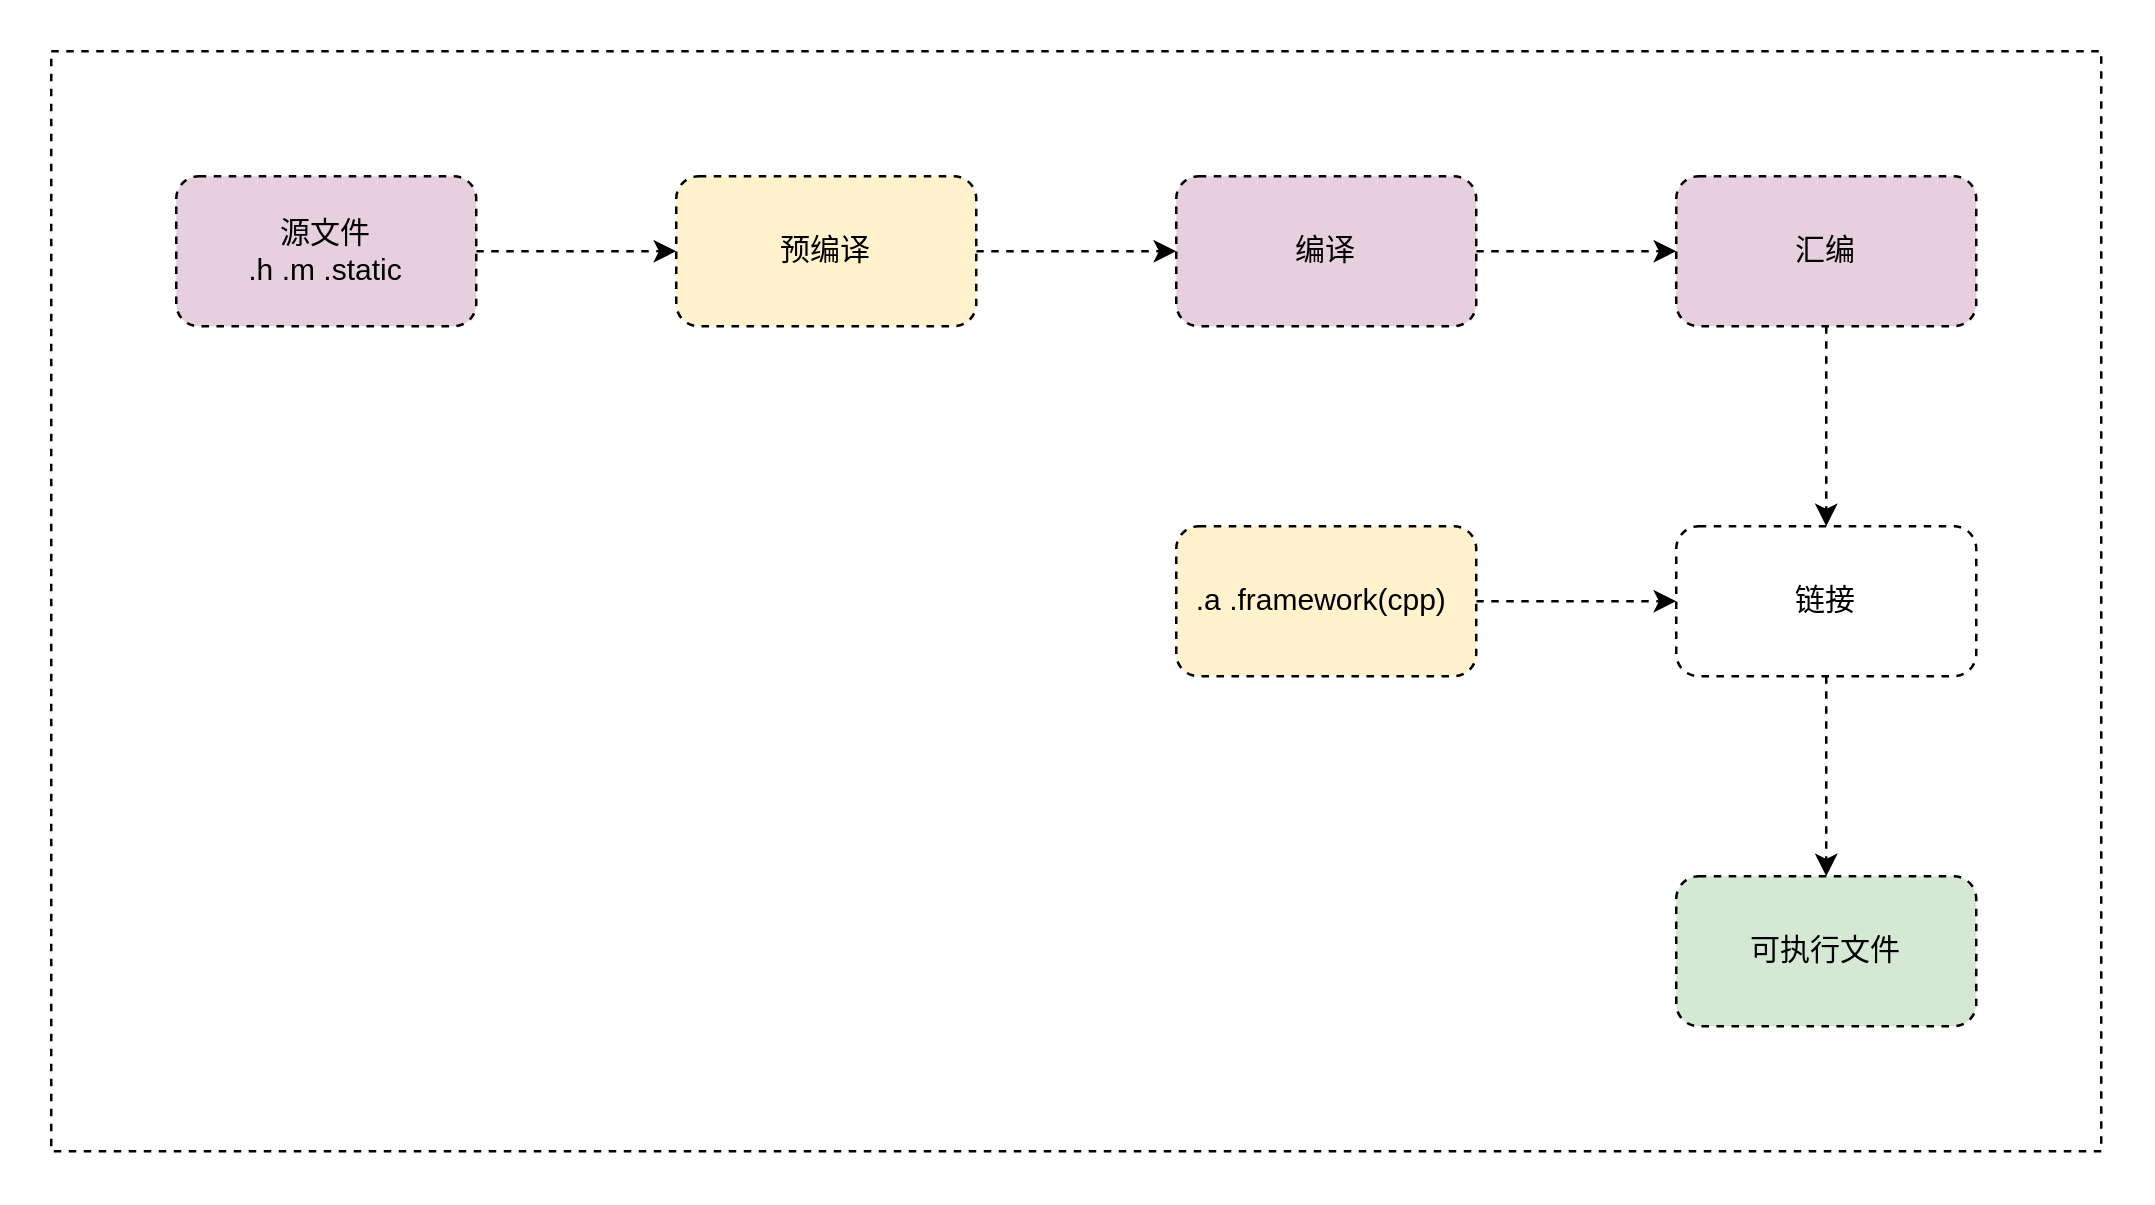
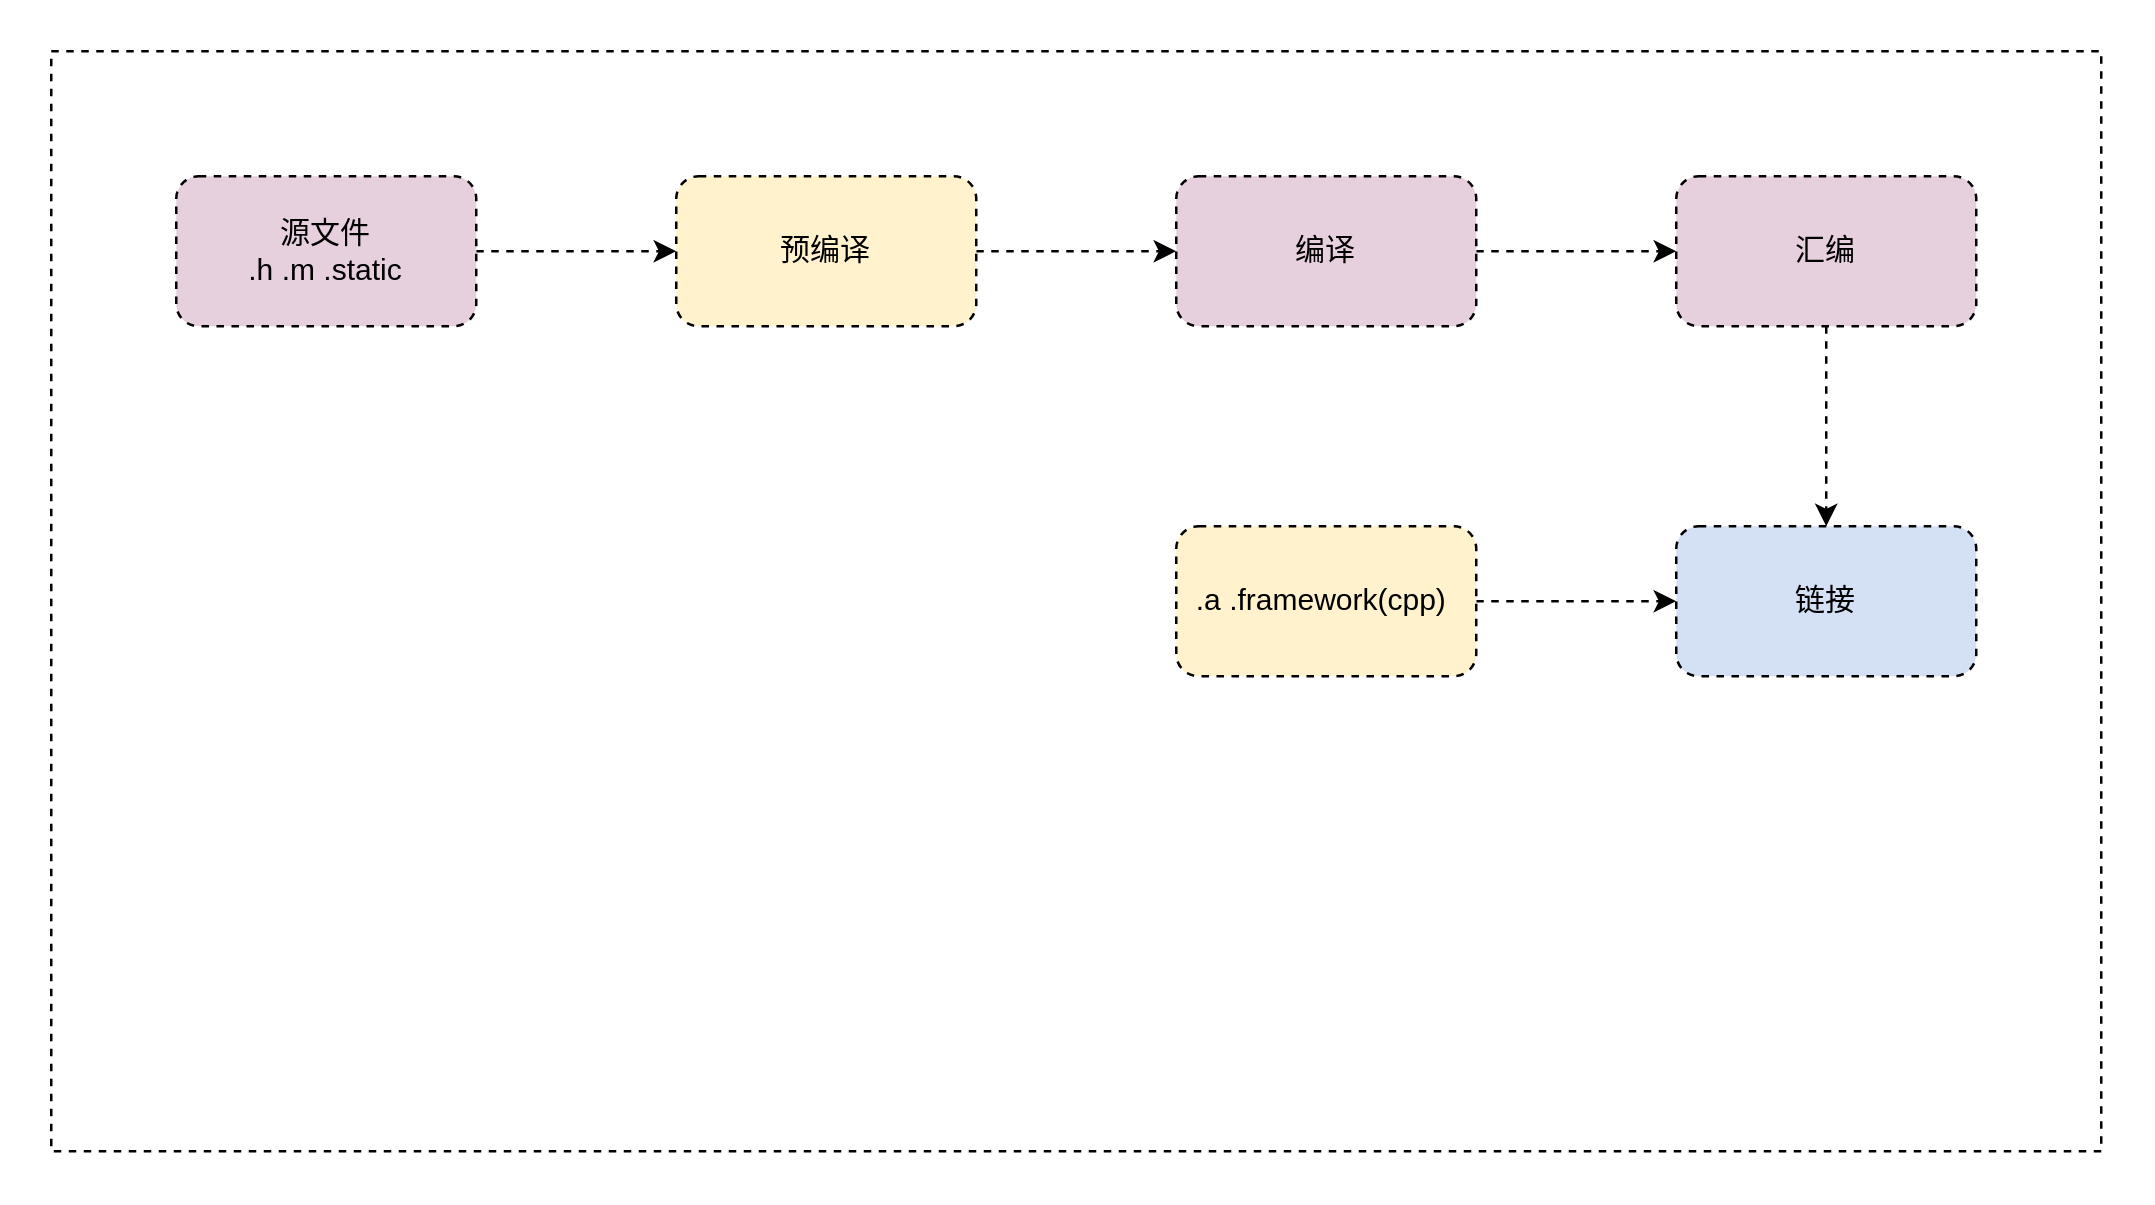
node "链接": fillcolor #ffffff -> #d4e1f5
edge "链接" -> "可执行文件": removed
node "可执行文件": removed
